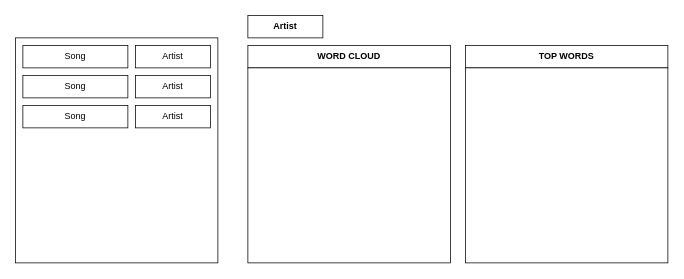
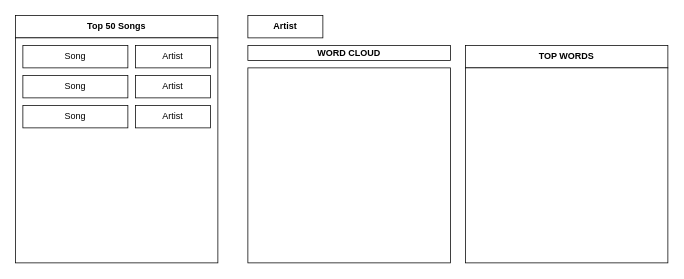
node "Top 50 Songs": added
node "WORD CLOUD": size 203x23 -> 203x15
